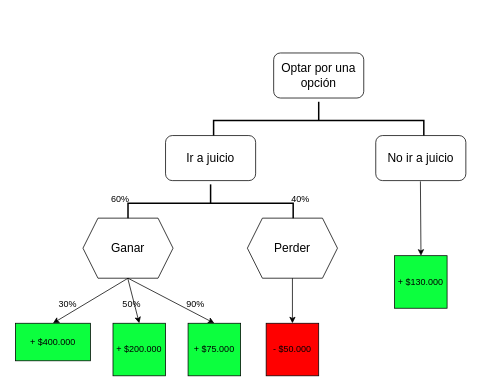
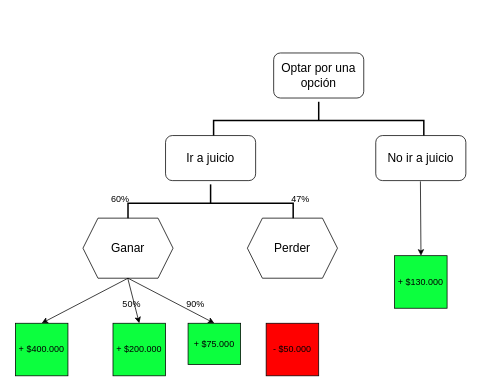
node "40%": label "40%" -> "47%"
edge "Perder" -> "- $50.000": removed
node "30%": removed
node "+ $400.000": size 75x38 -> 53x53
node "+ $75.000": size 53x53 -> 53x41
